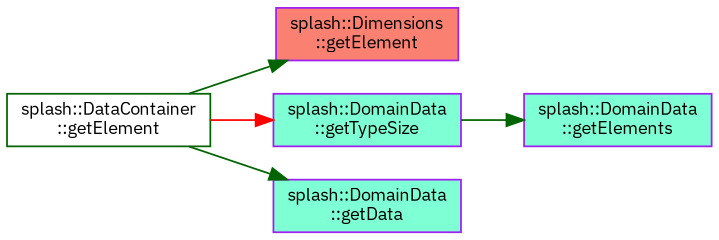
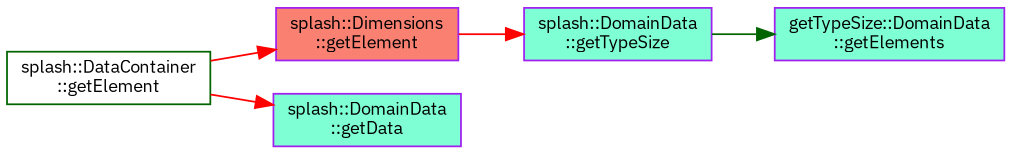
edge "splash::DataContainer ::getElement" -> "splash::Dimensions ::getElement": color darkgreen -> red
edge "splash::DataContainer ::getElement" -> "splash::DomainData ::getTypeSize": now "splash::Dimensions ::getElement" -> "splash::DomainData ::getTypeSize"
node "splash::DomainData ::getElements": label "splash::DomainData ::getElements" -> "getTypeSize::DomainData ::getElements"
edge "splash::DataContainer ::getElement" -> "splash::DomainData ::getData": color darkgreen -> red
